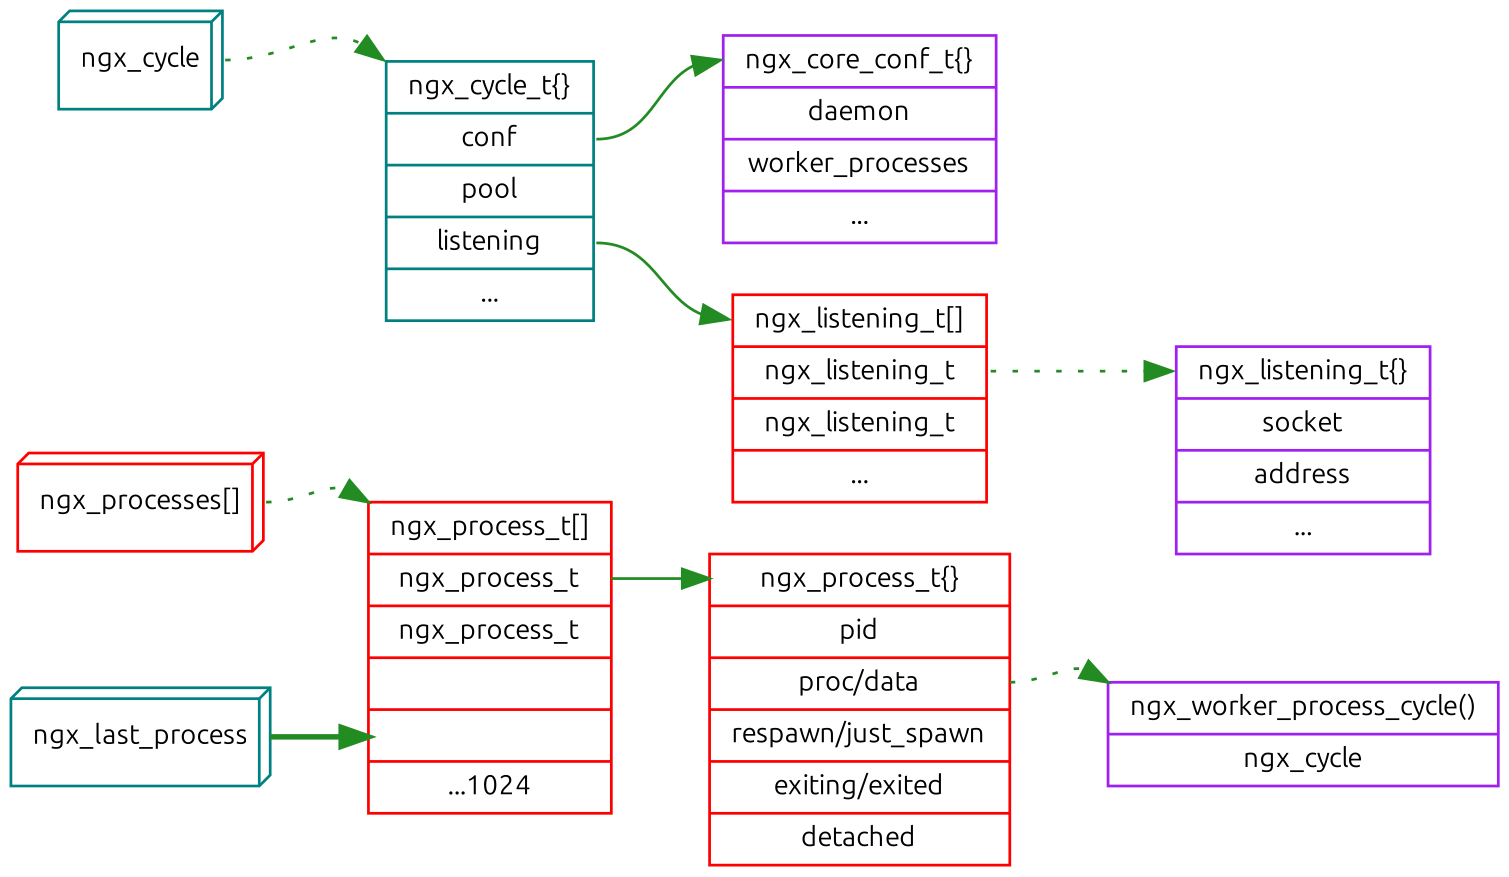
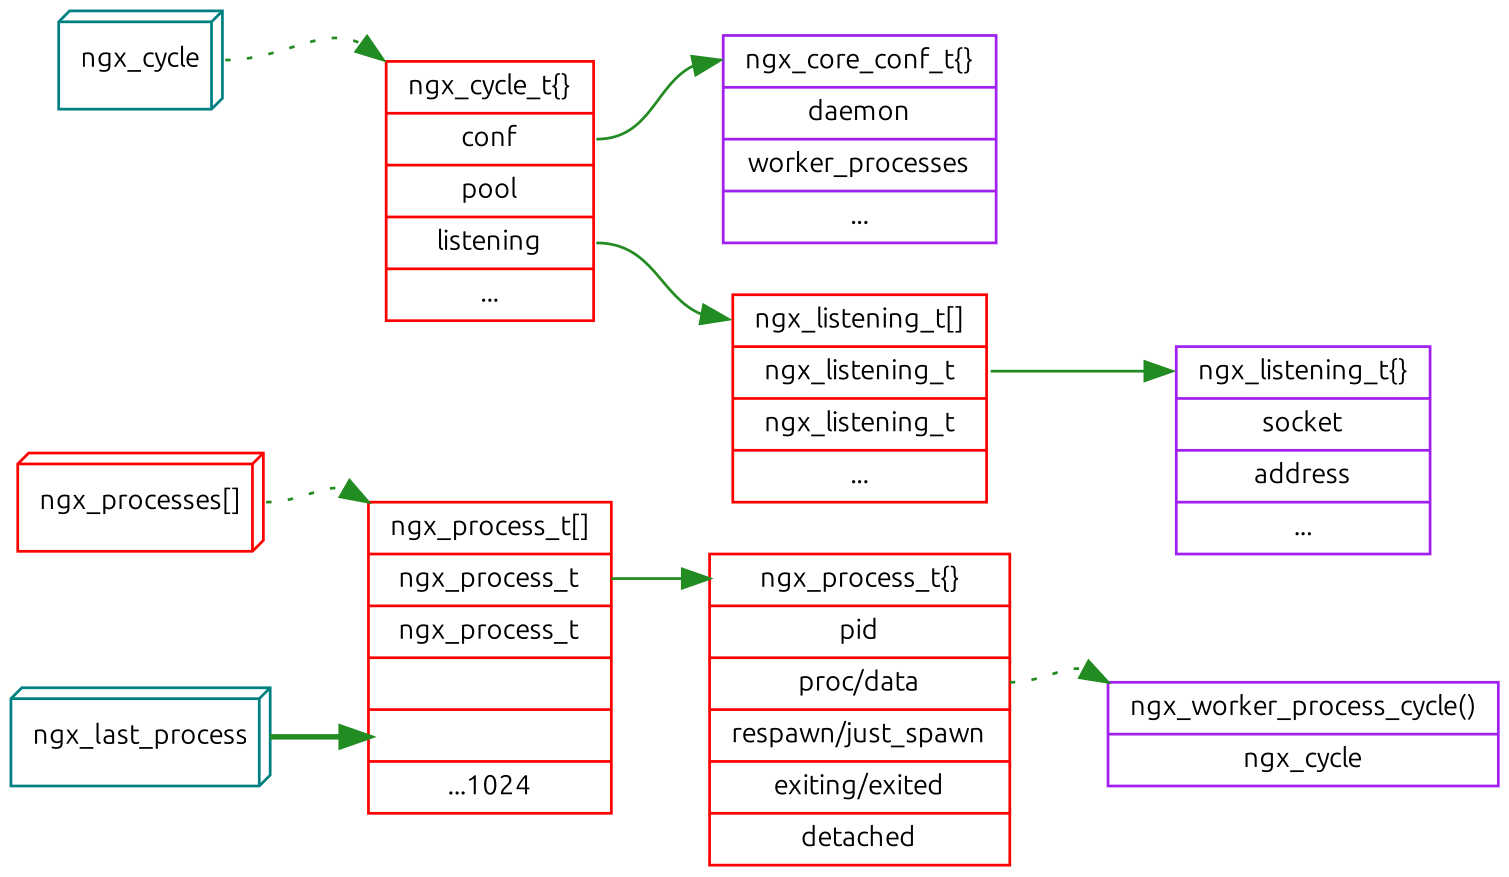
node "ngx_cycle_t{}": color teal -> red
edge "ngx_listening_t[]" -> "ngx_listening_t{}": style dotted -> solid
